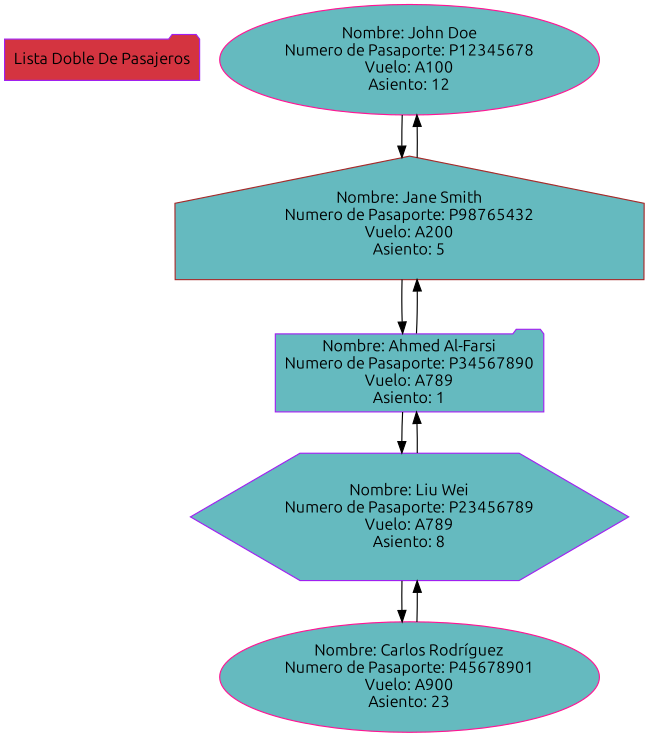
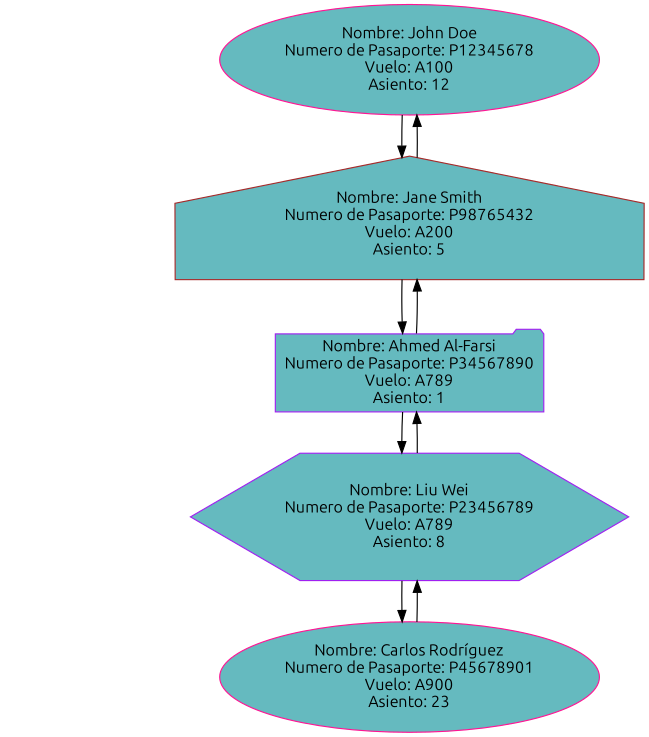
node "Lista Doble De Pasajeros": removed
